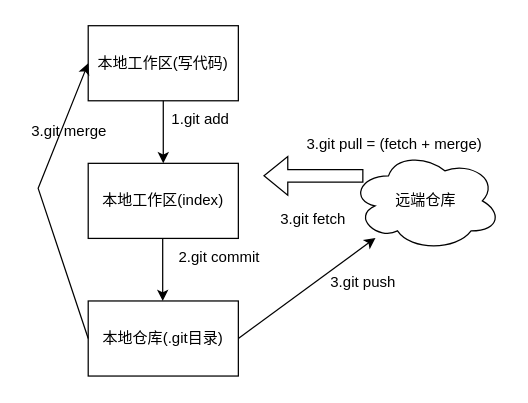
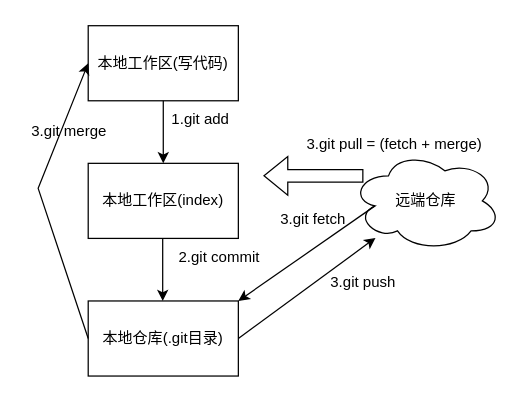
edge "远端仓库" -> "本地仓库(.git目录)": added
